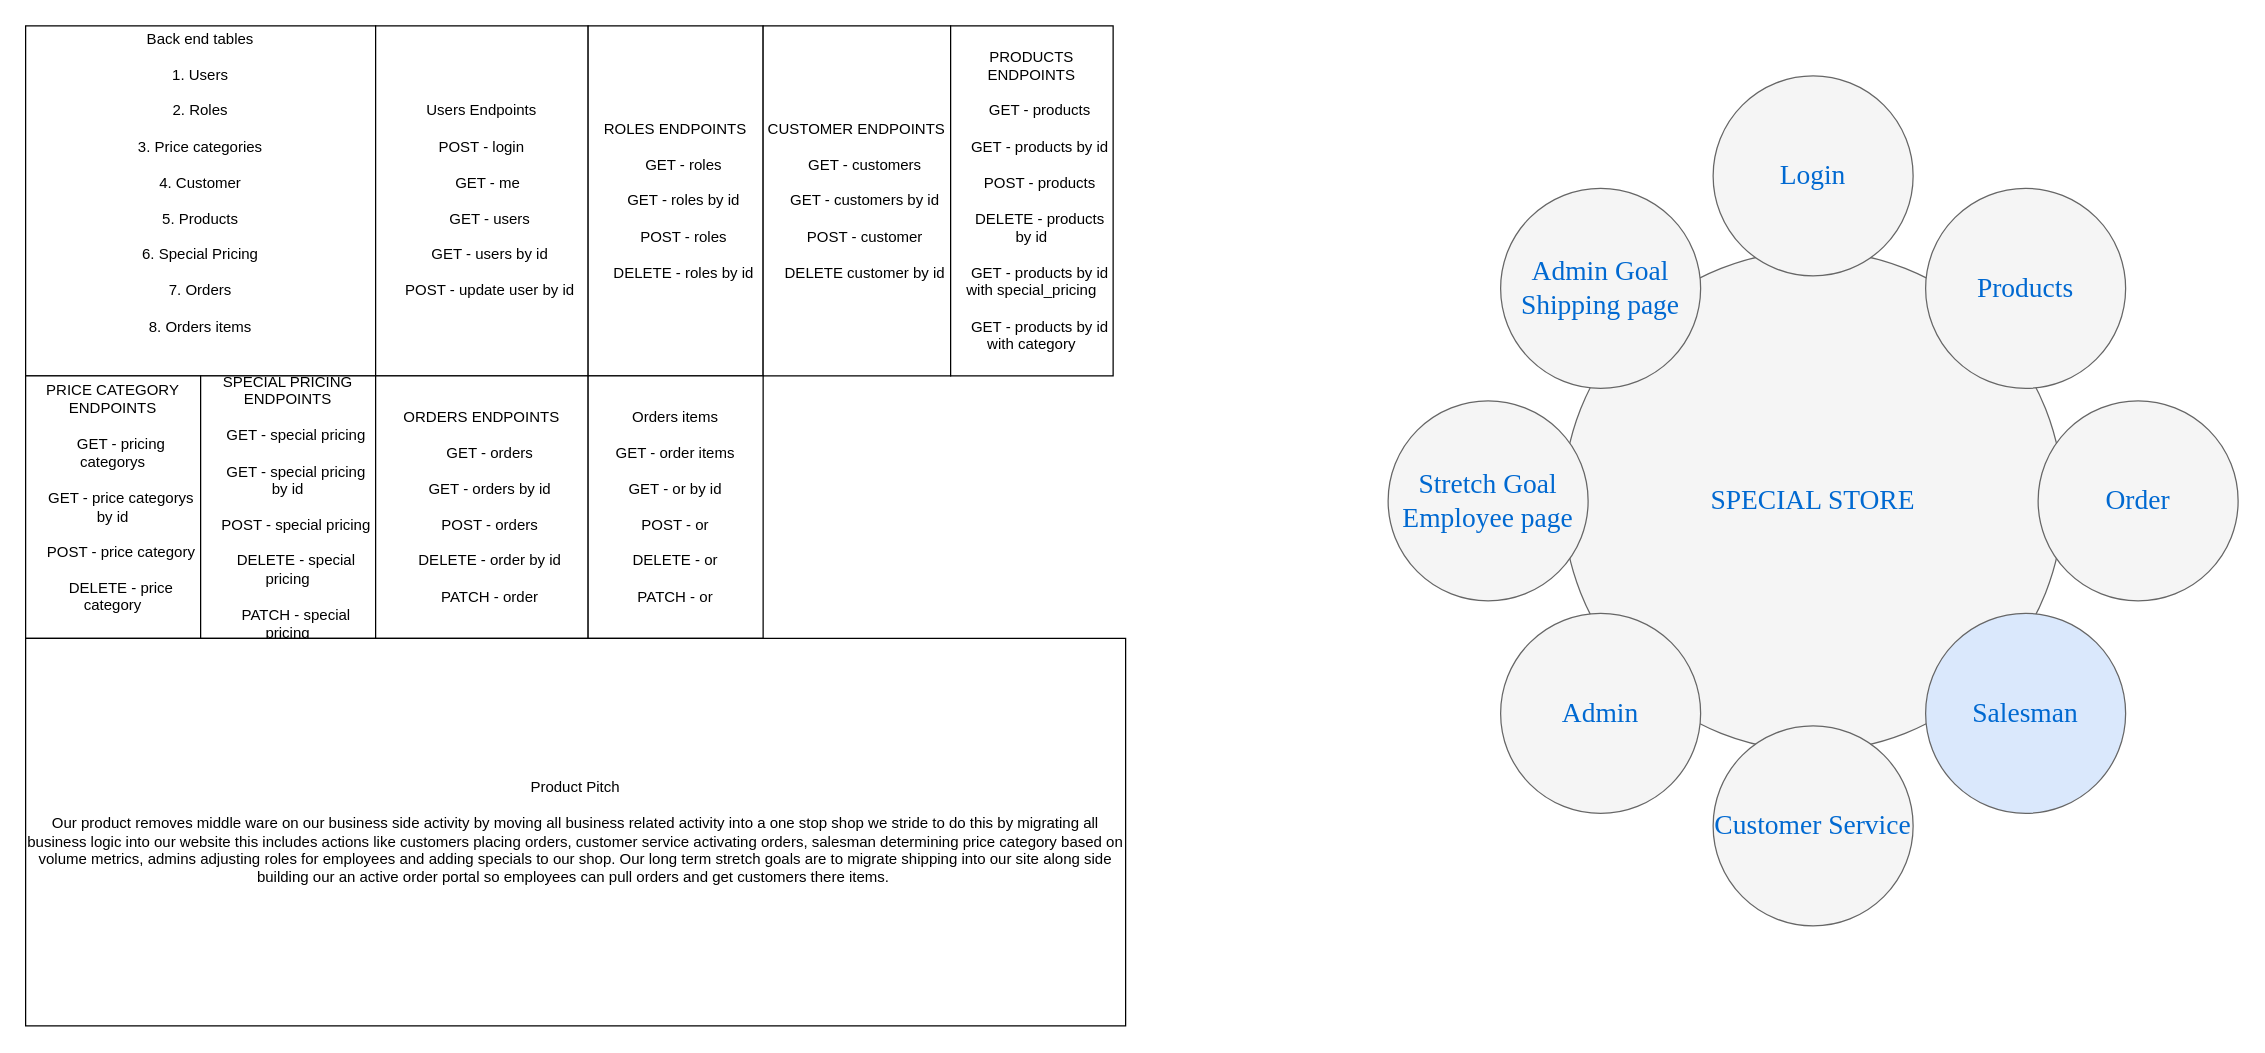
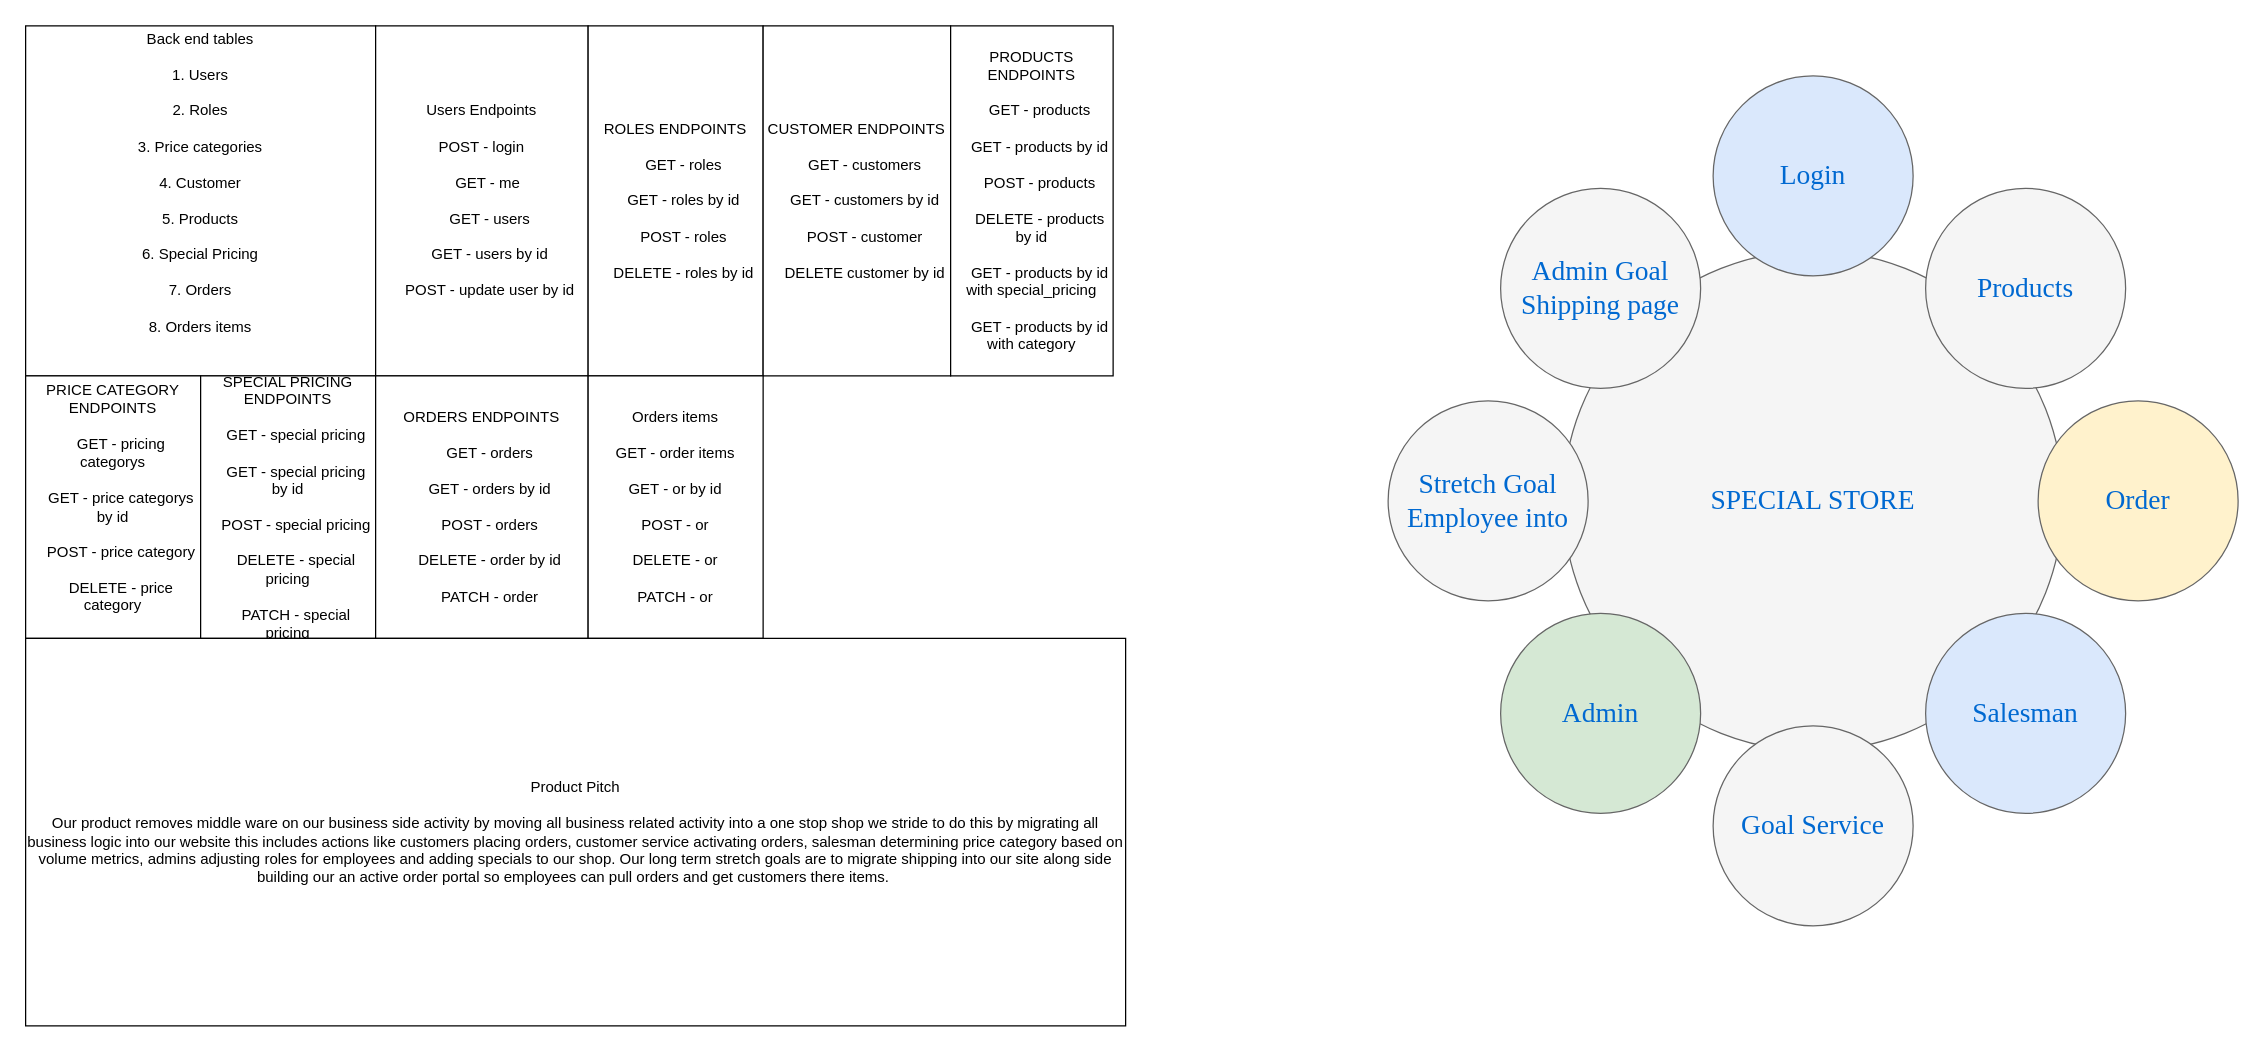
node "Login": fillcolor #f5f5f5 -> #dae8fc
node "Stretch Goal Employee page": label "Stretch Goal Employee page" -> "Stretch Goal Employee into"
node "Order": fillcolor #f5f5f5 -> #fff2cc
node "Admin": fillcolor #f5f5f5 -> #d5e8d4
node "Customer Service": label "Customer Service" -> "Goal Service"
